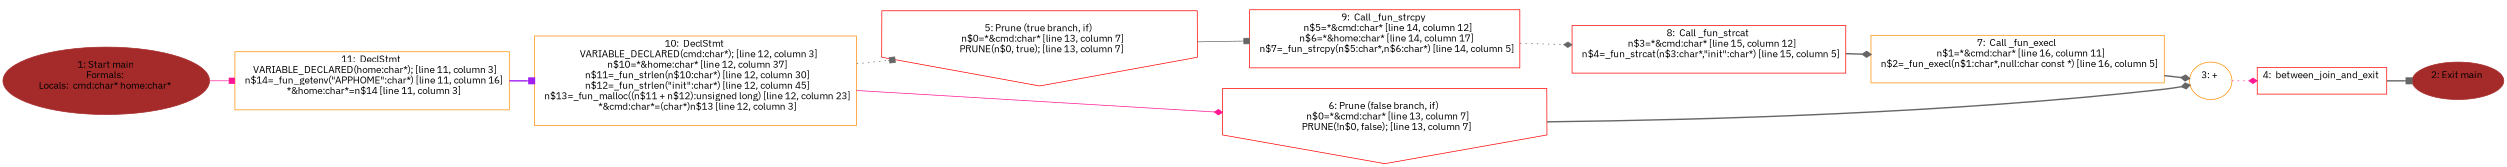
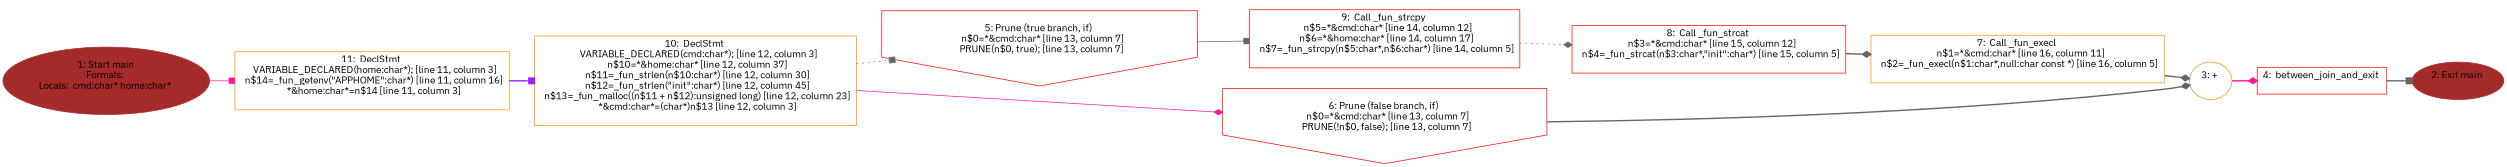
edge "3: +" -> "4:  between_join_and_exit": style dotted -> bold
